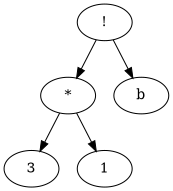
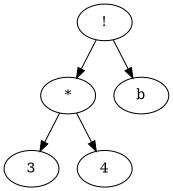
node "1": label "1" -> "4"
